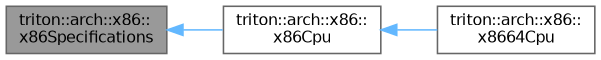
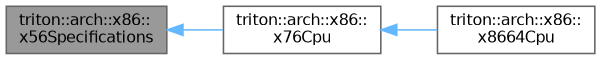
node "triton::arch::x86:: x86Specifications": label "triton::arch::x86:: x86Specifications" -> "triton::arch::x86:: x56Specifications"
node "triton::arch::x86:: x86Cpu": label "triton::arch::x86:: x86Cpu" -> "triton::arch::x86:: x76Cpu"
